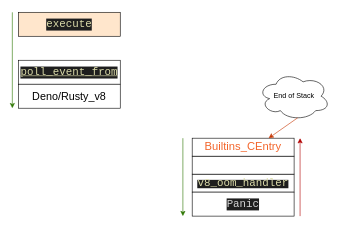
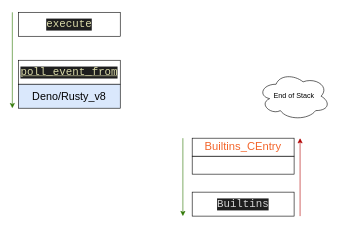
node "execute": fillcolor #ffe6cc -> #ffffff
node "Deno/Rusty_v8": fillcolor #ffffff -> #dae8fc
edge "End of Stack" -> "Builtins_CEntry": removed
node "v8_oom_handler": removed
node "Panic": label "Panic" -> "Builtins"
